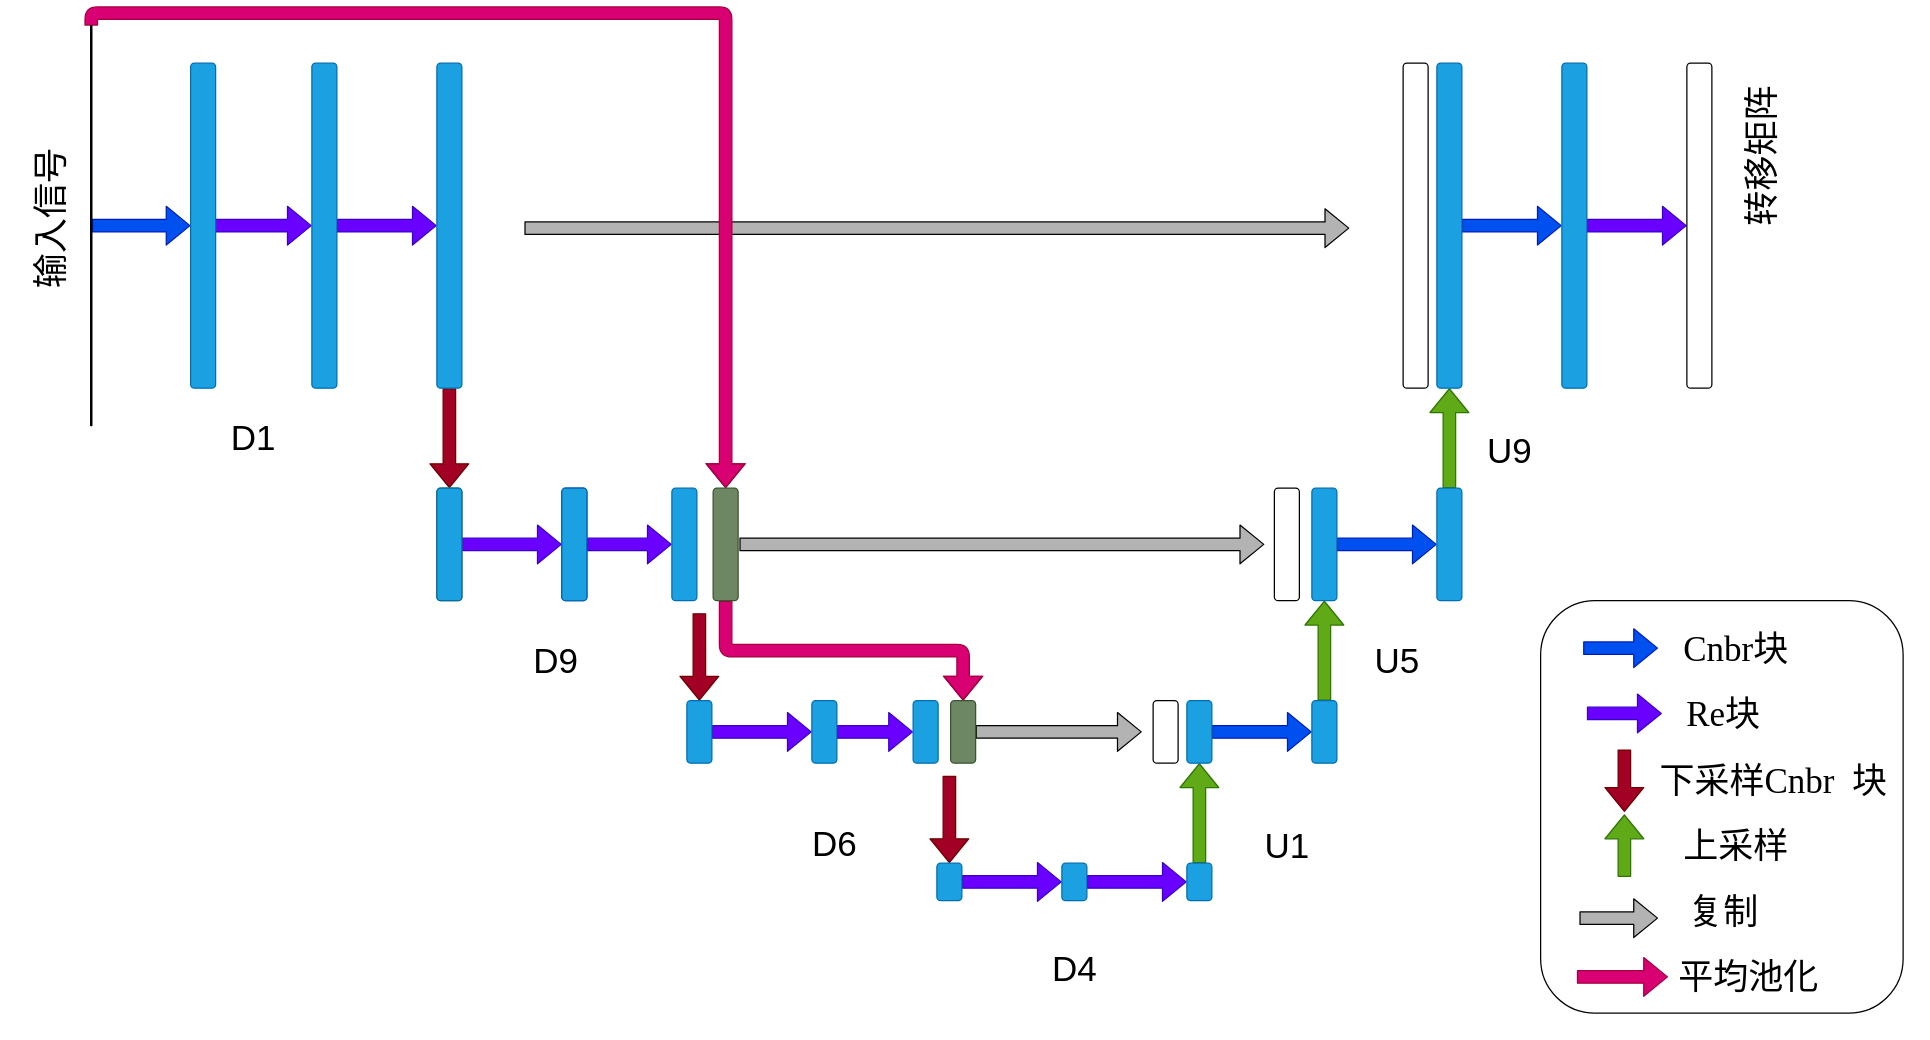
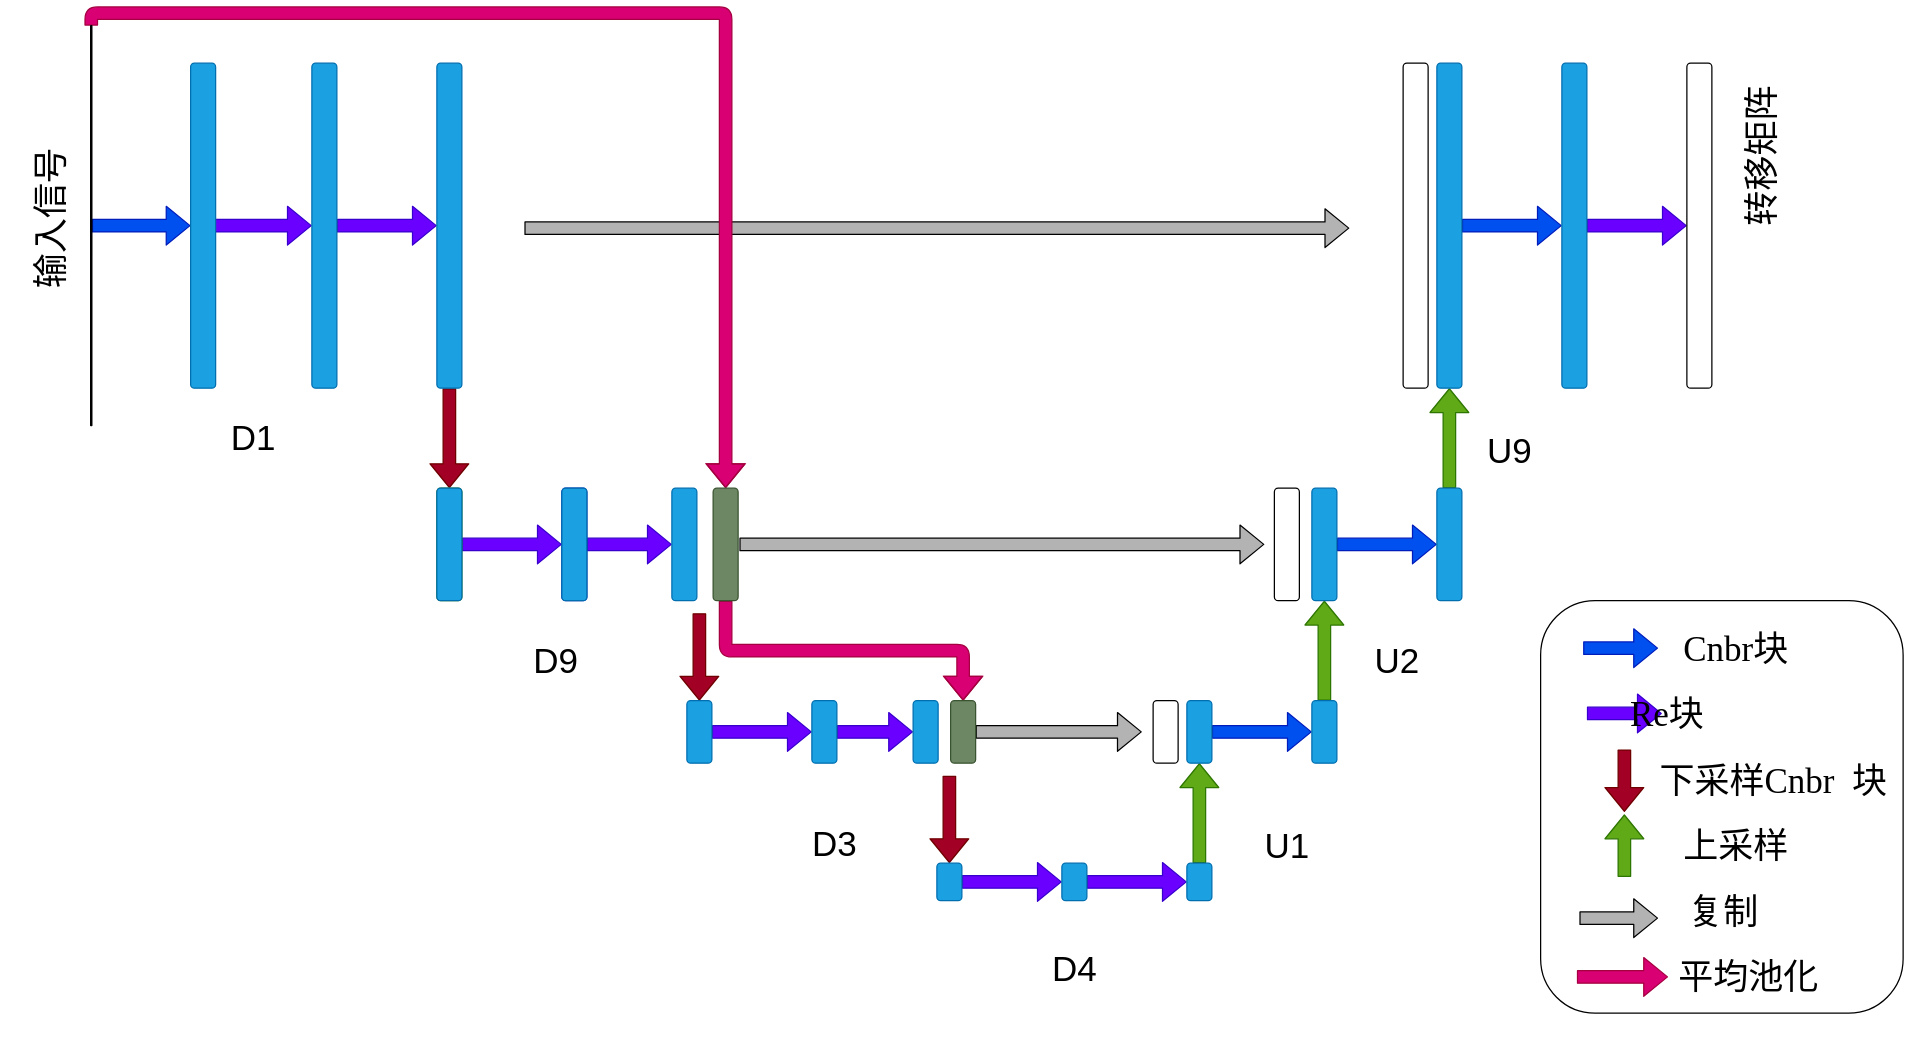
node "U5": label "U5" -> "U2"
node "Re块": moved (1723, 714) -> (1667, 714)
node "D6": label "D6" -> "D3"
